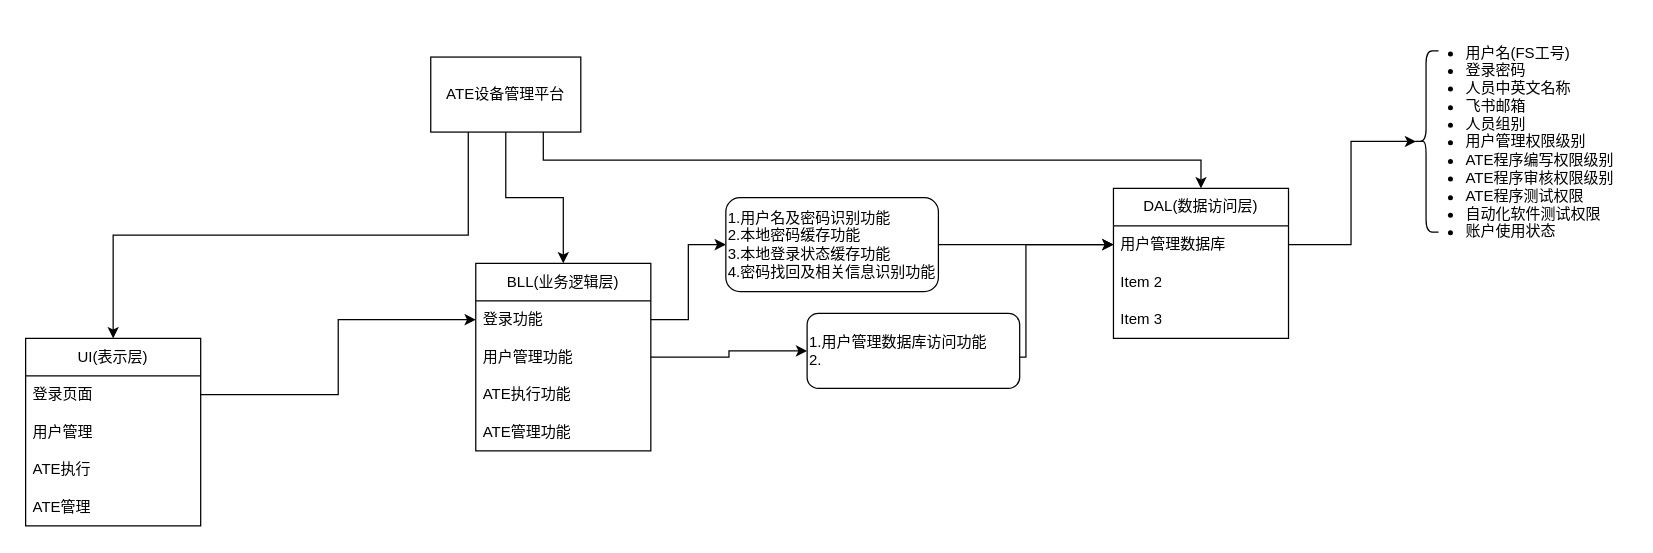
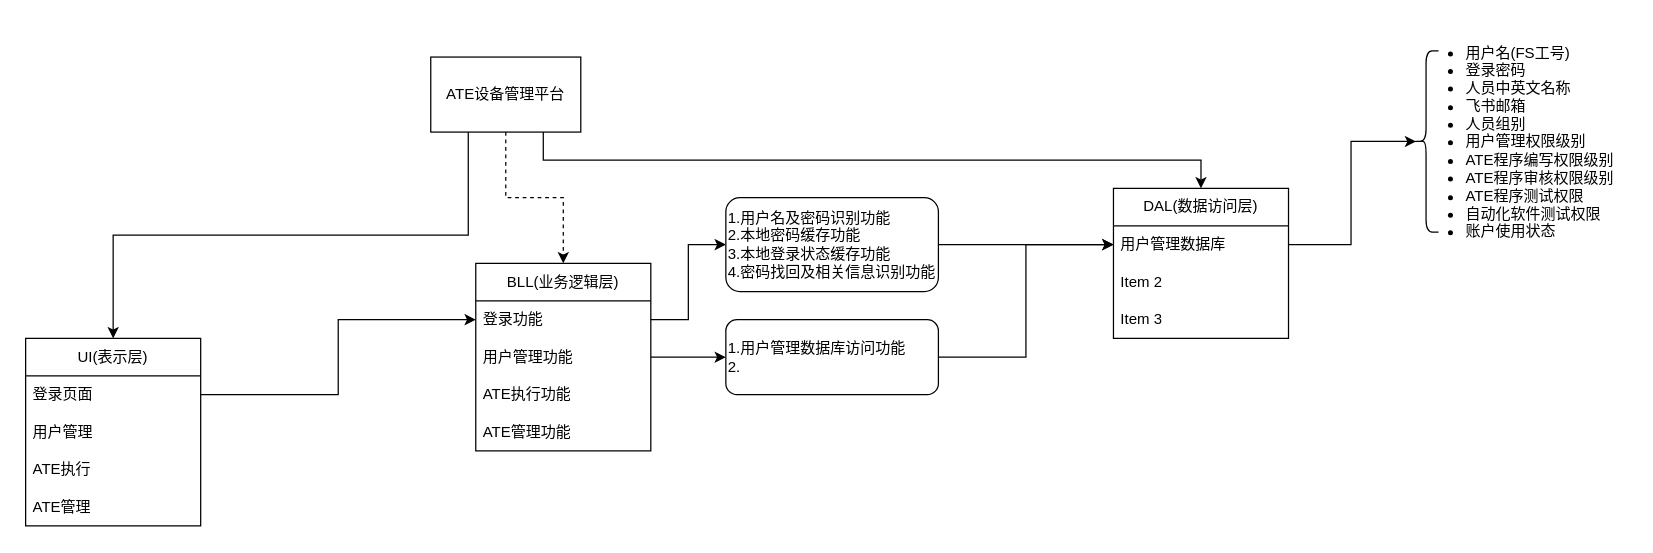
edge "ATE设备管理平台" -> "BLL(业务逻辑层)": style solid -> dashed
node "1.用户管理数据库访问功能 2.": moved (913, 351) -> (832, 357)
